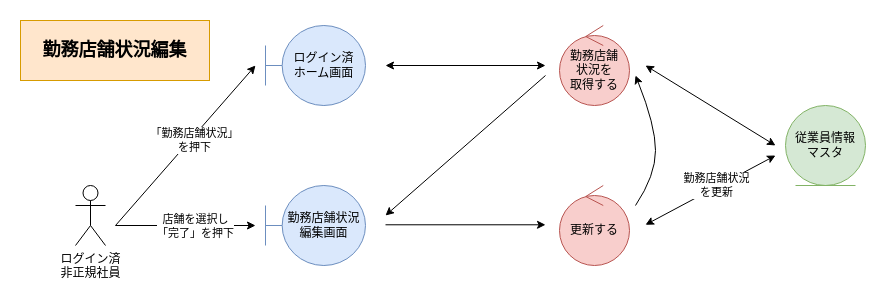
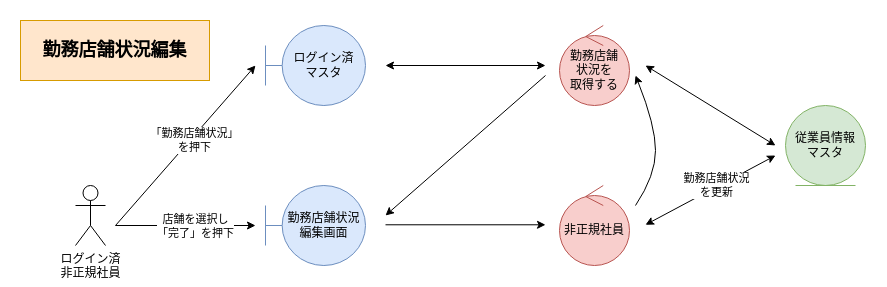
node "ログイン済 ホーム画面": label "ログイン済 ホーム画面" -> "ログイン済 マスタ"
node "更新する": label "更新する" -> "非正規社員"
